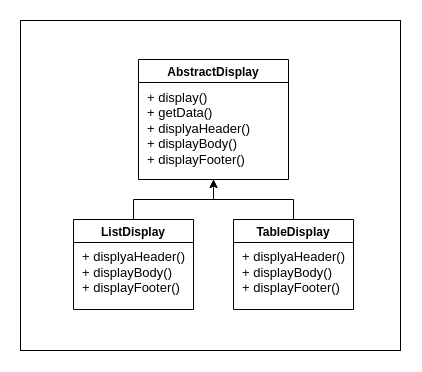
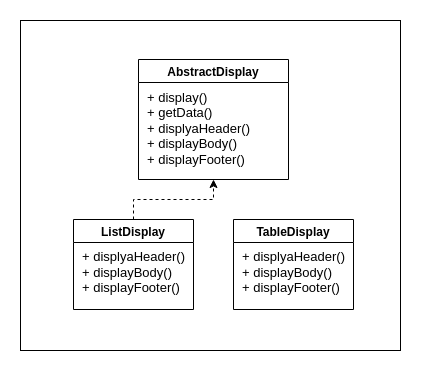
edge "ListDisplay" -> "AbstractDisplay": style solid -> dashed
edge "TableDisplay" -> "AbstractDisplay": removed
